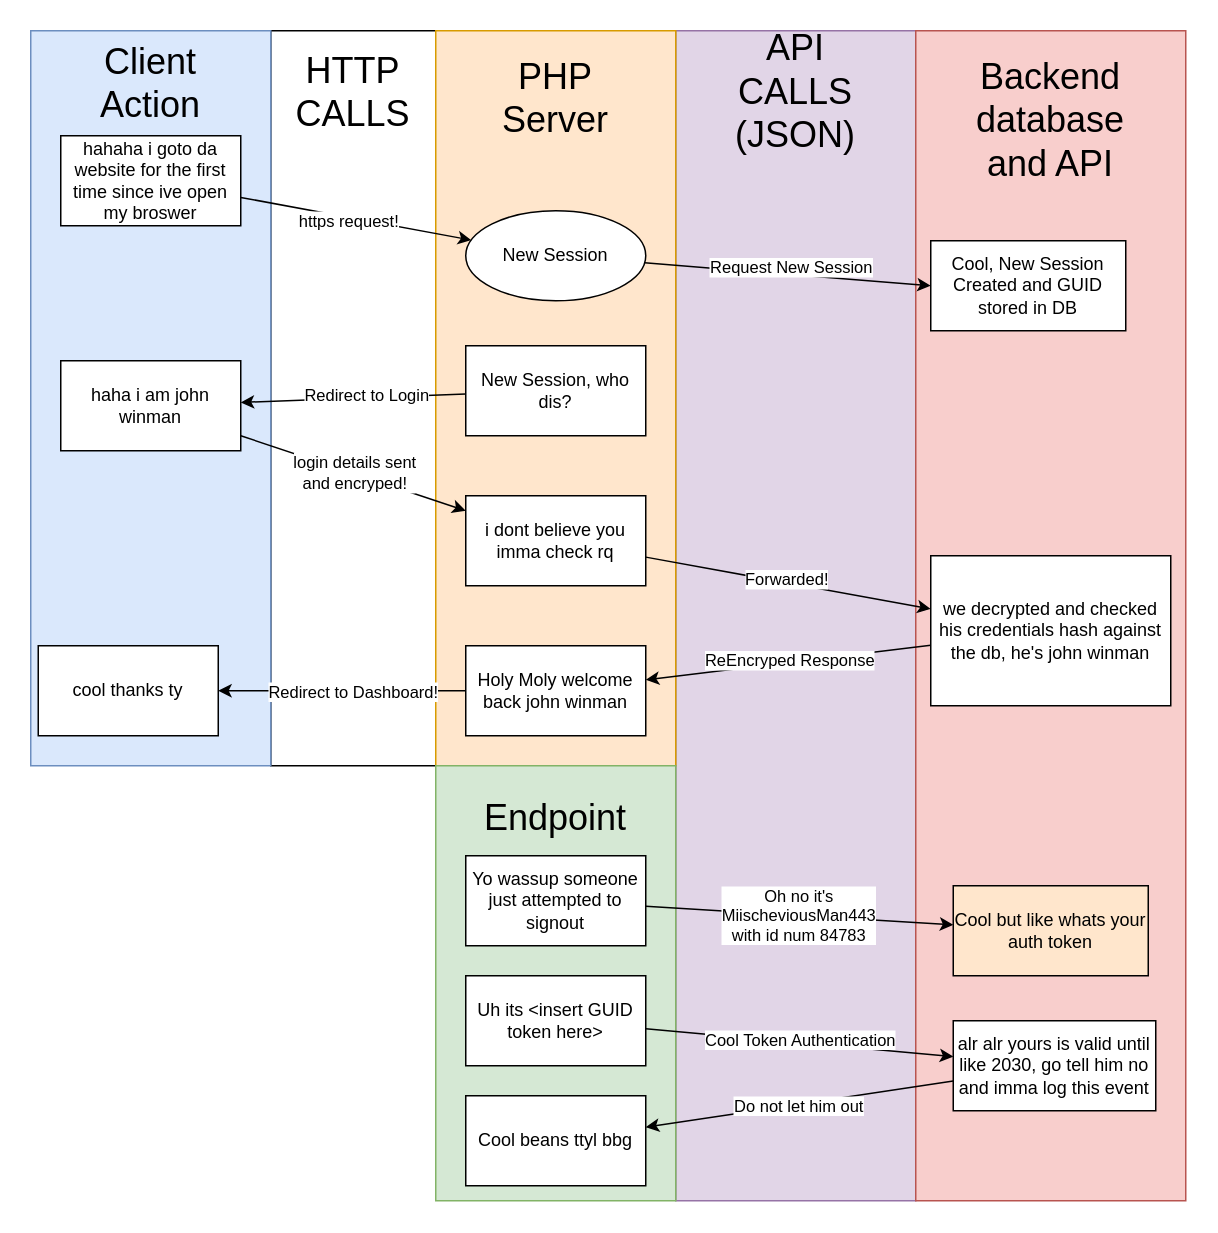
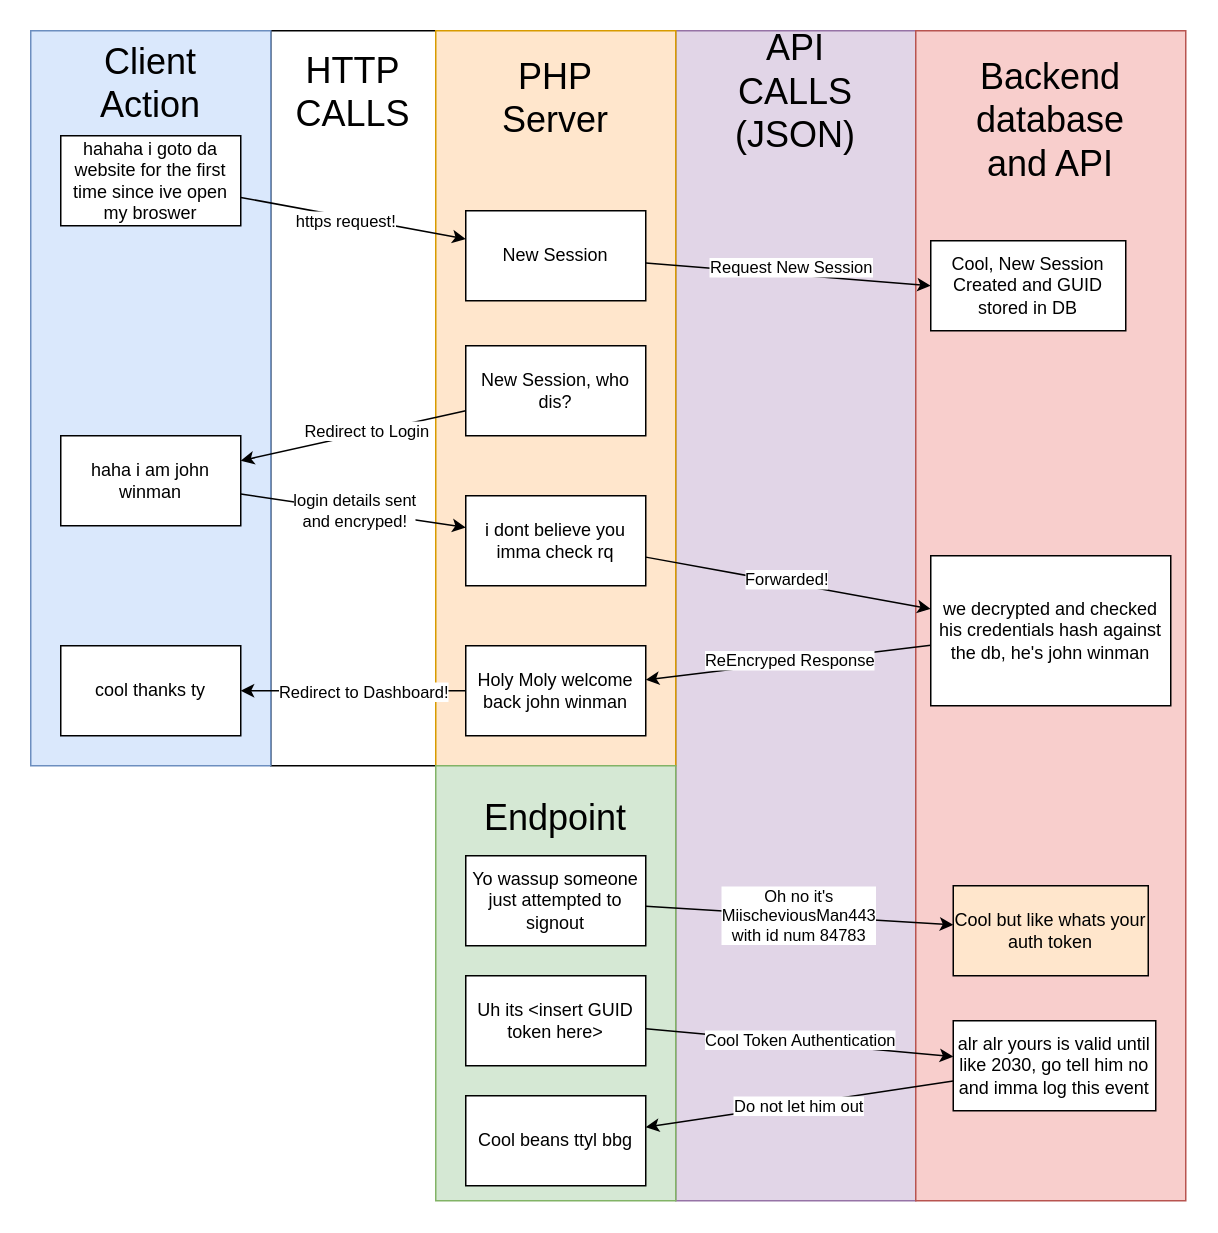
node "New Session": shape ellipse -> rectangle
node "haha i am john winman": moved (151, 406) -> (151, 481)
node "cool thanks ty": moved (128, 691) -> (151, 691)
